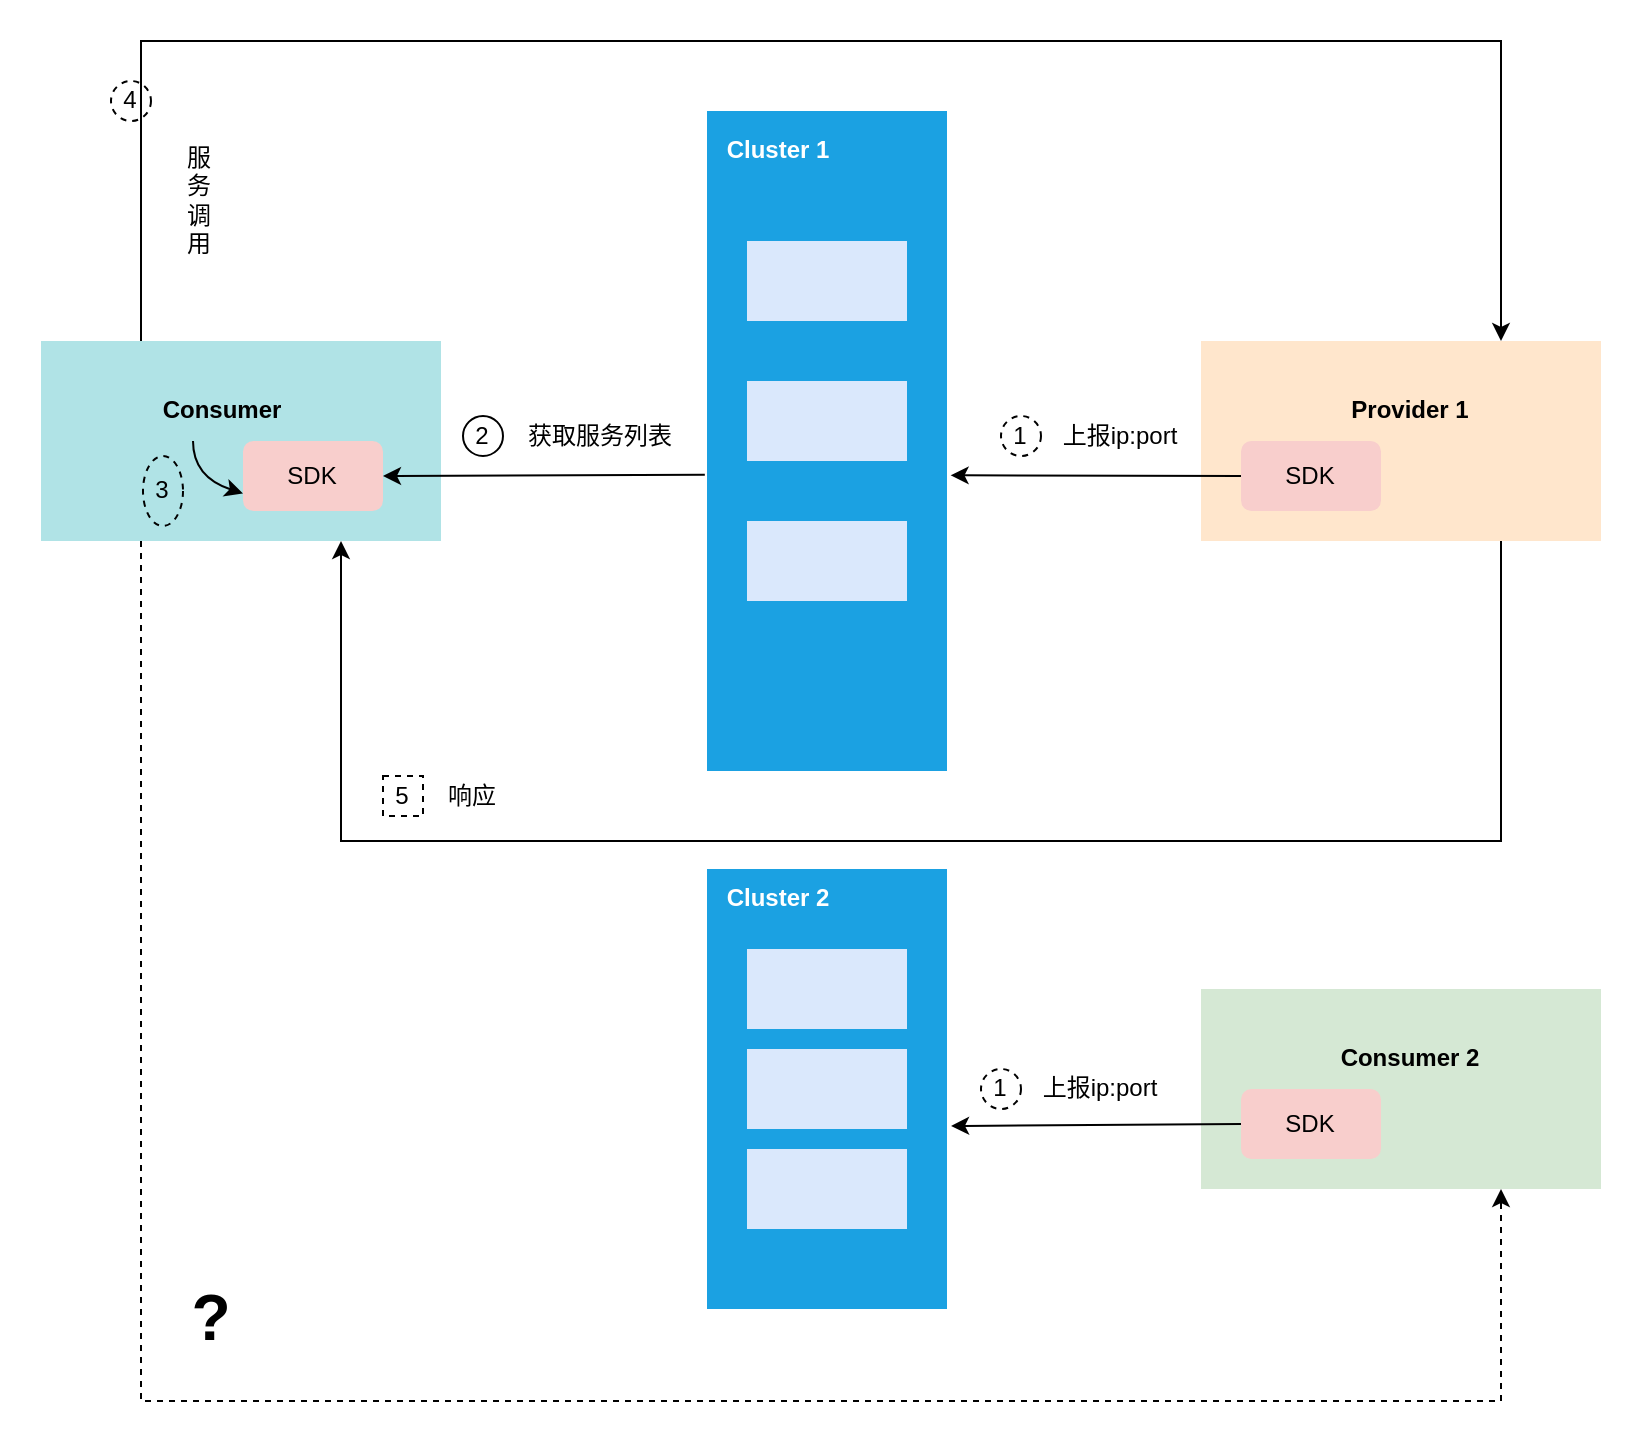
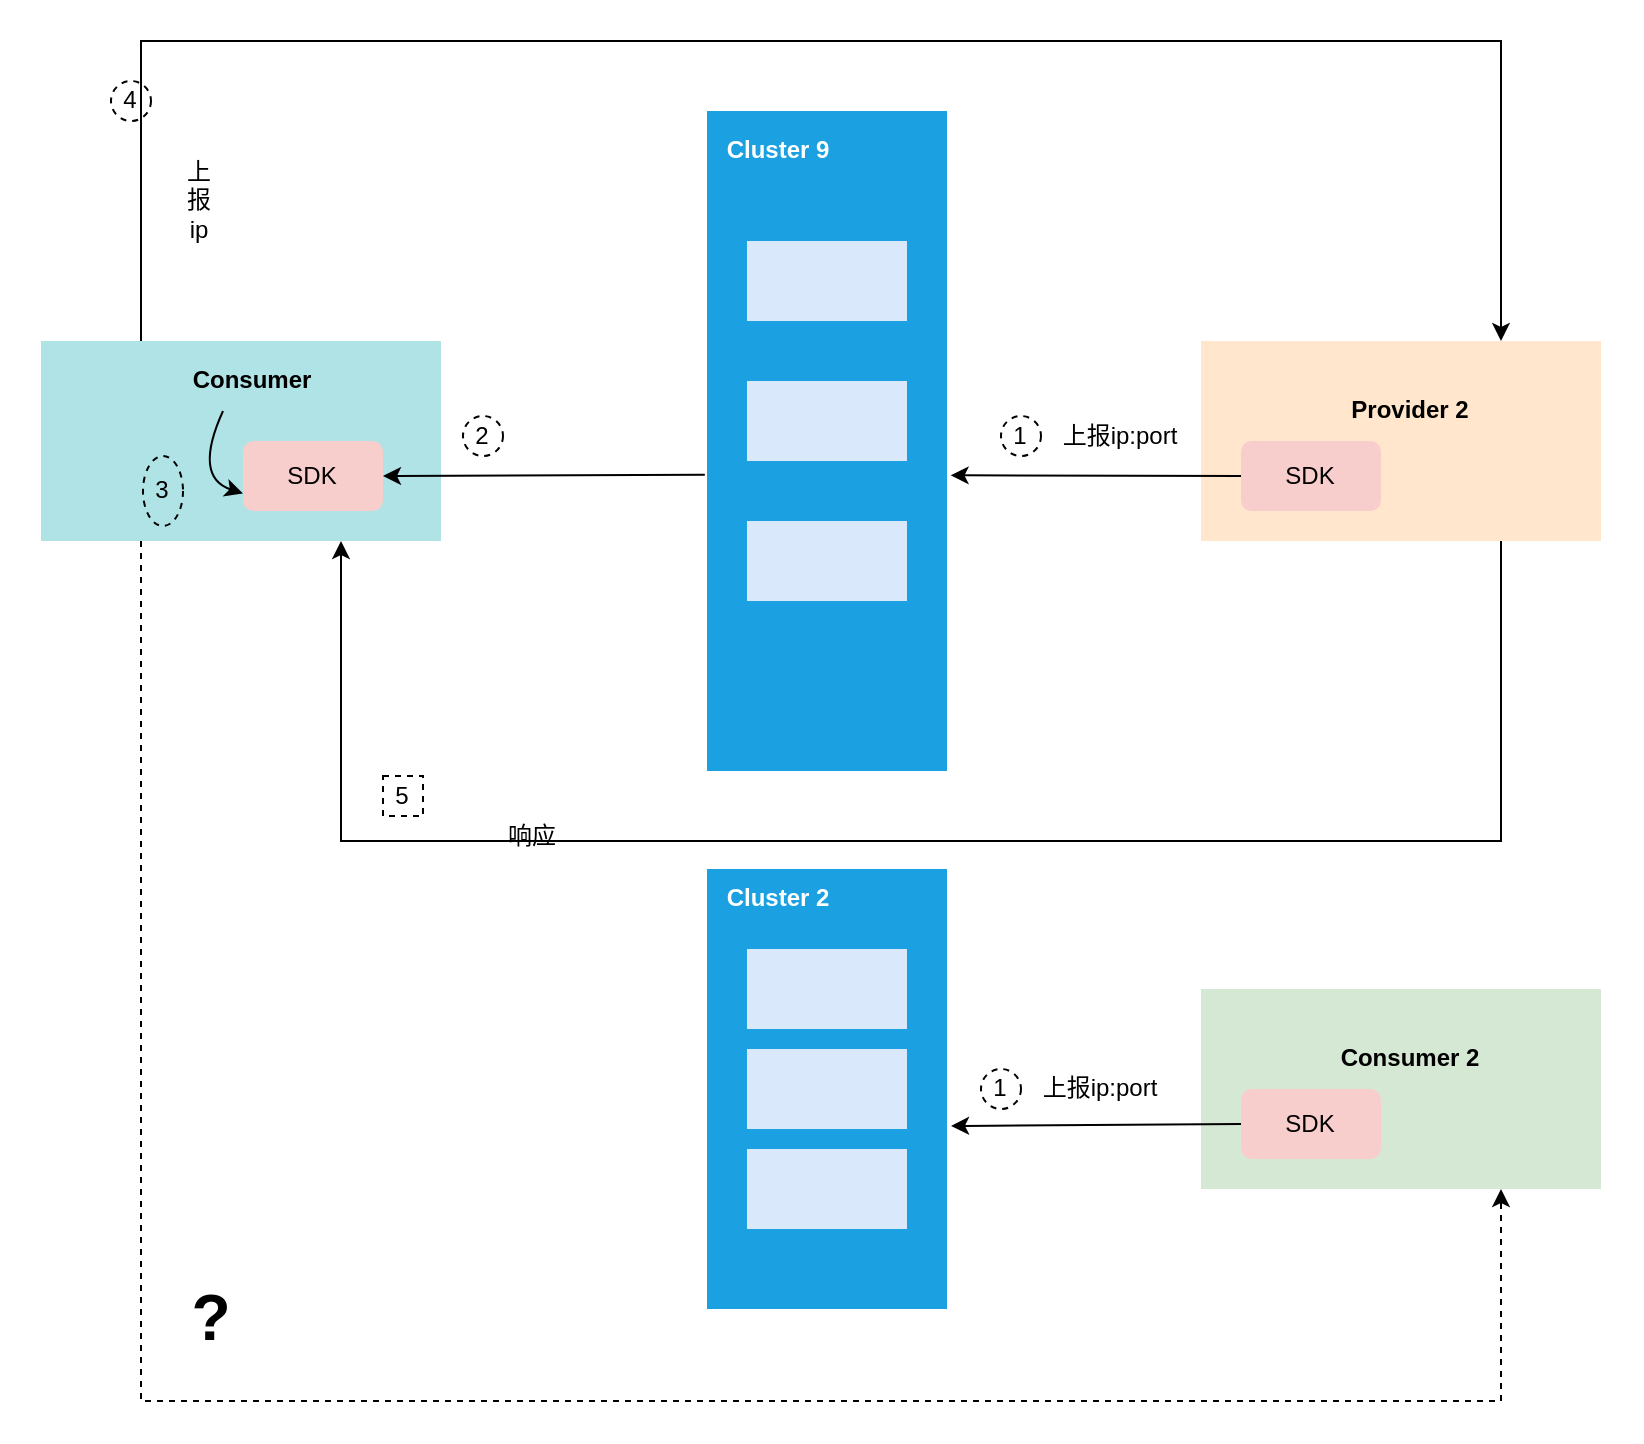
node "Cluster 1": label "Cluster 1" -> "Cluster 9"
node "服务调用": label "服务调用" -> "上报ip"
node "Consumer": moved (223, 411) -> (253, 381)
node "Provider 1": label "Provider 1" -> "Provider 2"
node "2": style solid -> dashed
node "获取服务列表": removed
node "响应": moved (473, 796) -> (533, 836)
